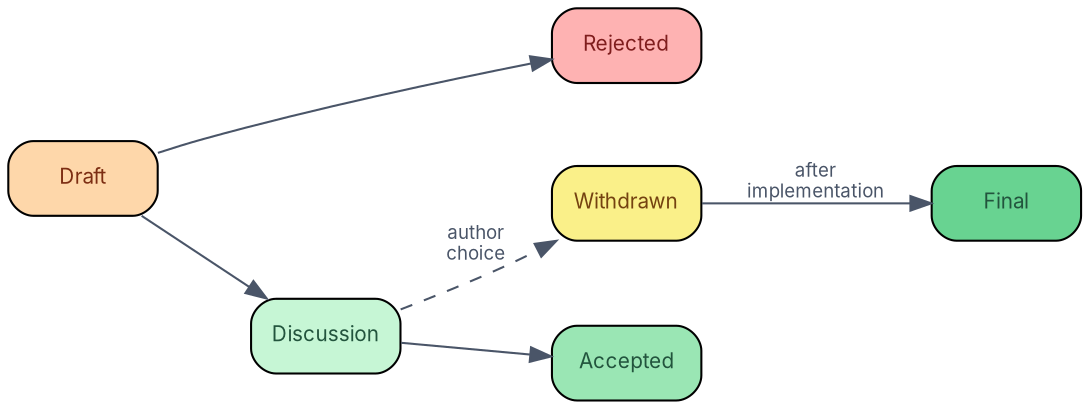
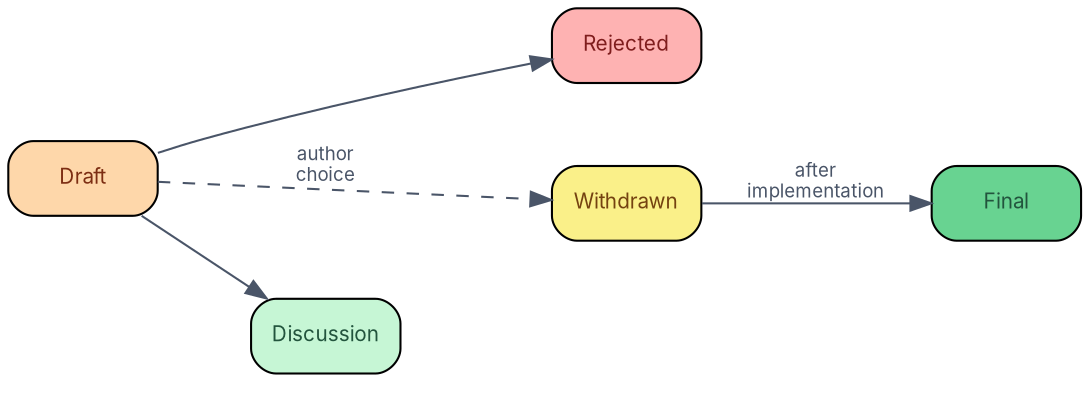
edge "Discussion" -> "Withdrawn": now "Draft" -> "Withdrawn"
node "Accepted": removed
